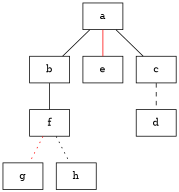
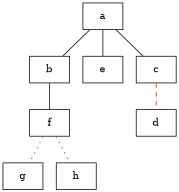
edge "a" -- "e": color red -> black
edge "c" -- "d": color black -> red
edge "f" -- "h": color black -> red
